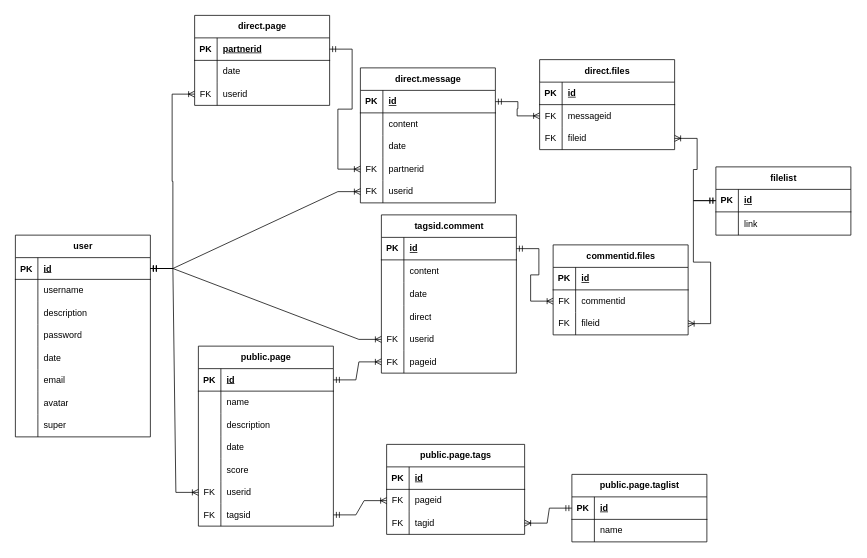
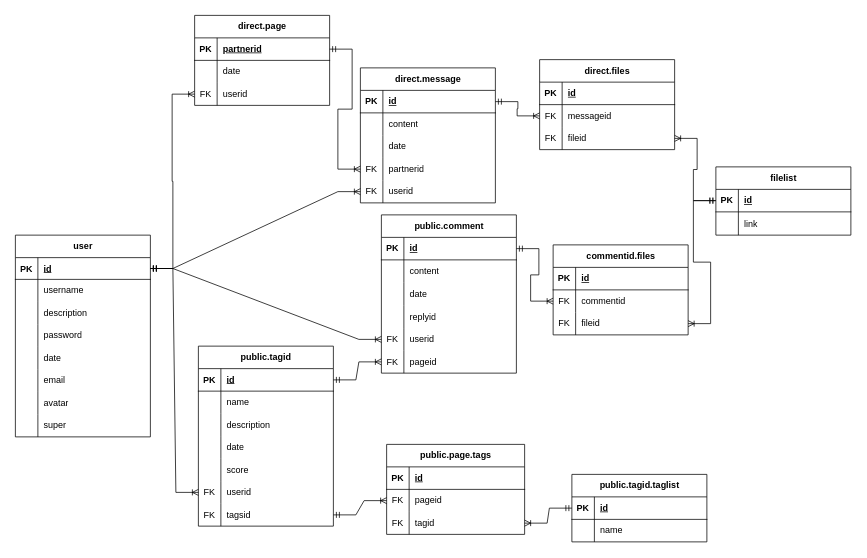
node "tagsid.comment": label "tagsid.comment" -> "public.comment"
node "direct": label "direct" -> "replyid"
node "public.page": label "public.page" -> "public.tagid"
node "public.page.taglist": label "public.page.taglist" -> "public.tagid.taglist"
